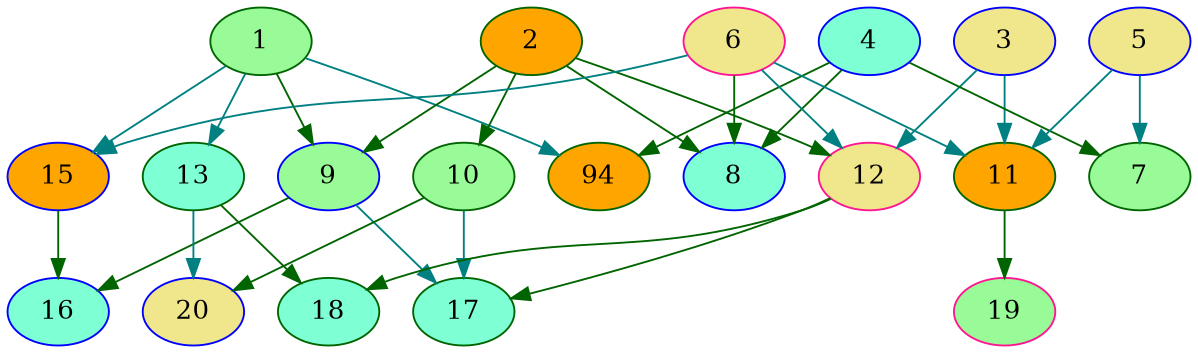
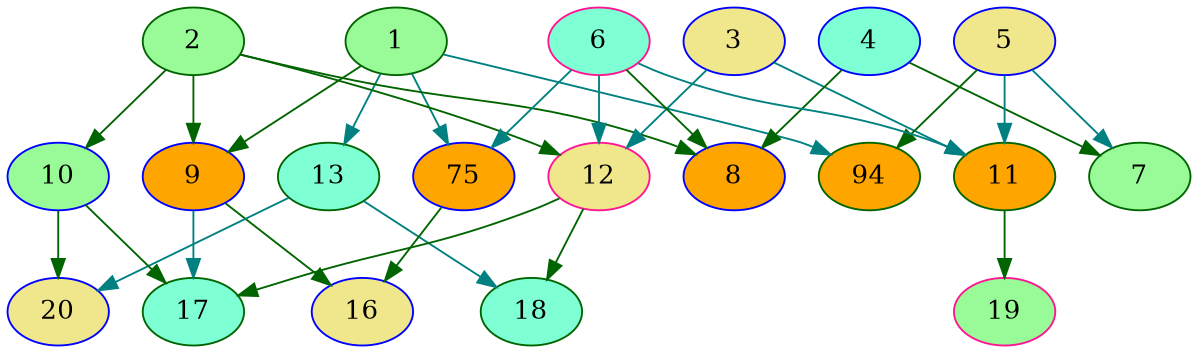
node "2": fillcolor orange -> palegreen
node "6": fillcolor khaki -> aquamarine
edge "4" -> "94": now "5" -> "94"
node "15": label "15" -> "75"
node "9": fillcolor palegreen -> orange
node "10": color darkgreen -> blue
node "8": fillcolor aquamarine -> orange
edge "10" -> "17": color teal -> darkgreen
edge "13" -> "18": color darkgreen -> teal
node "16": fillcolor aquamarine -> khaki
